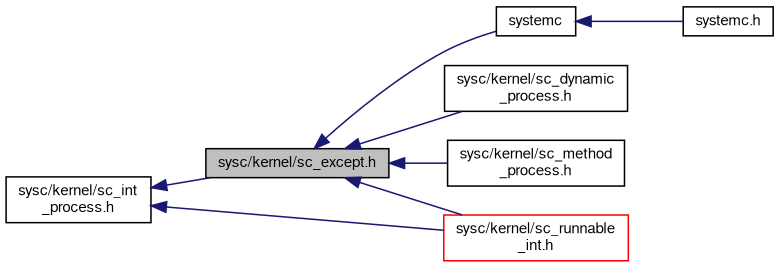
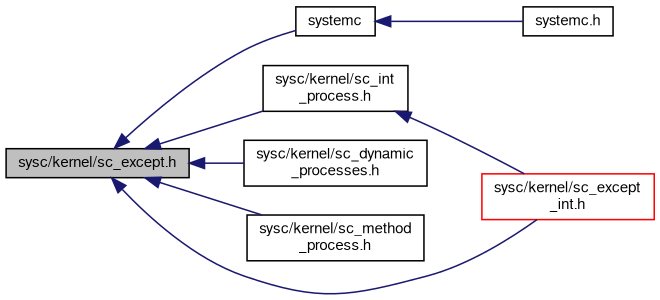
node "sysc/kernel/sc_dynamic _process.h": label "sysc/kernel/sc_dynamic _process.h" -> "sysc/kernel/sc_dynamic _processes.h"
edge "sysc/kernel/sc_except.h" -> "sysc/kernel/sc_int _process.h": reversed
node "sysc/kernel/sc_runnable _int.h": label "sysc/kernel/sc_runnable _int.h" -> "sysc/kernel/sc_except _int.h"
